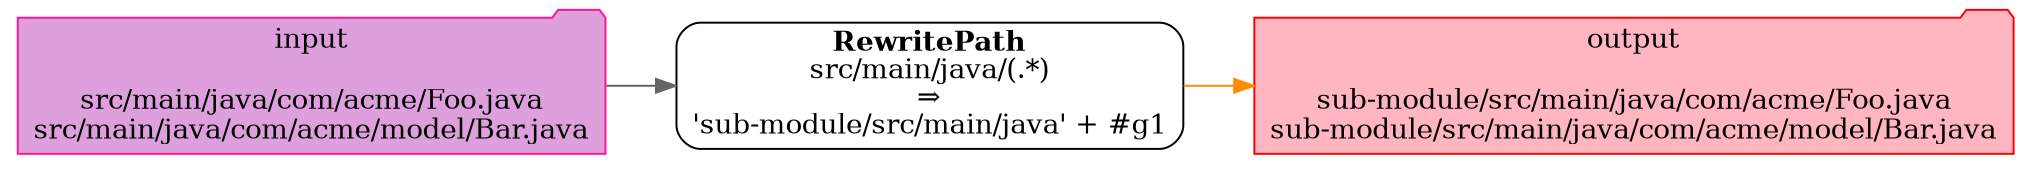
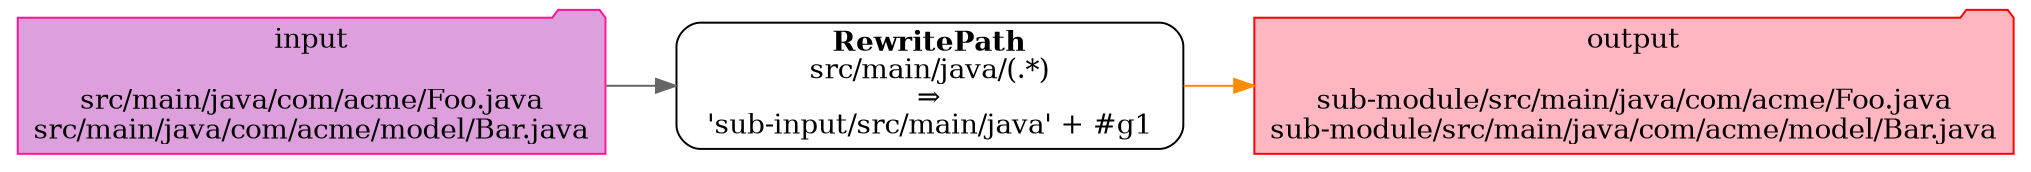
node "RewritePath": text "'sub-module/src/main/java' + #g1" -> "'sub-input/src/main/java' + #g1"
